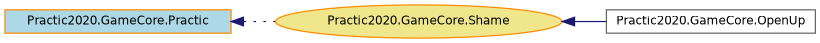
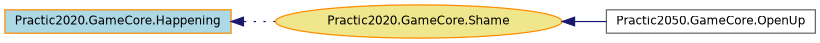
node "Practic2020.GameCore.Practic": label "Practic2020.GameCore.Practic" -> "Practic2020.GameCore.Happening"
node "Practic2020.GameCore.OpenUp": label "Practic2020.GameCore.OpenUp" -> "Practic2050.GameCore.OpenUp"
